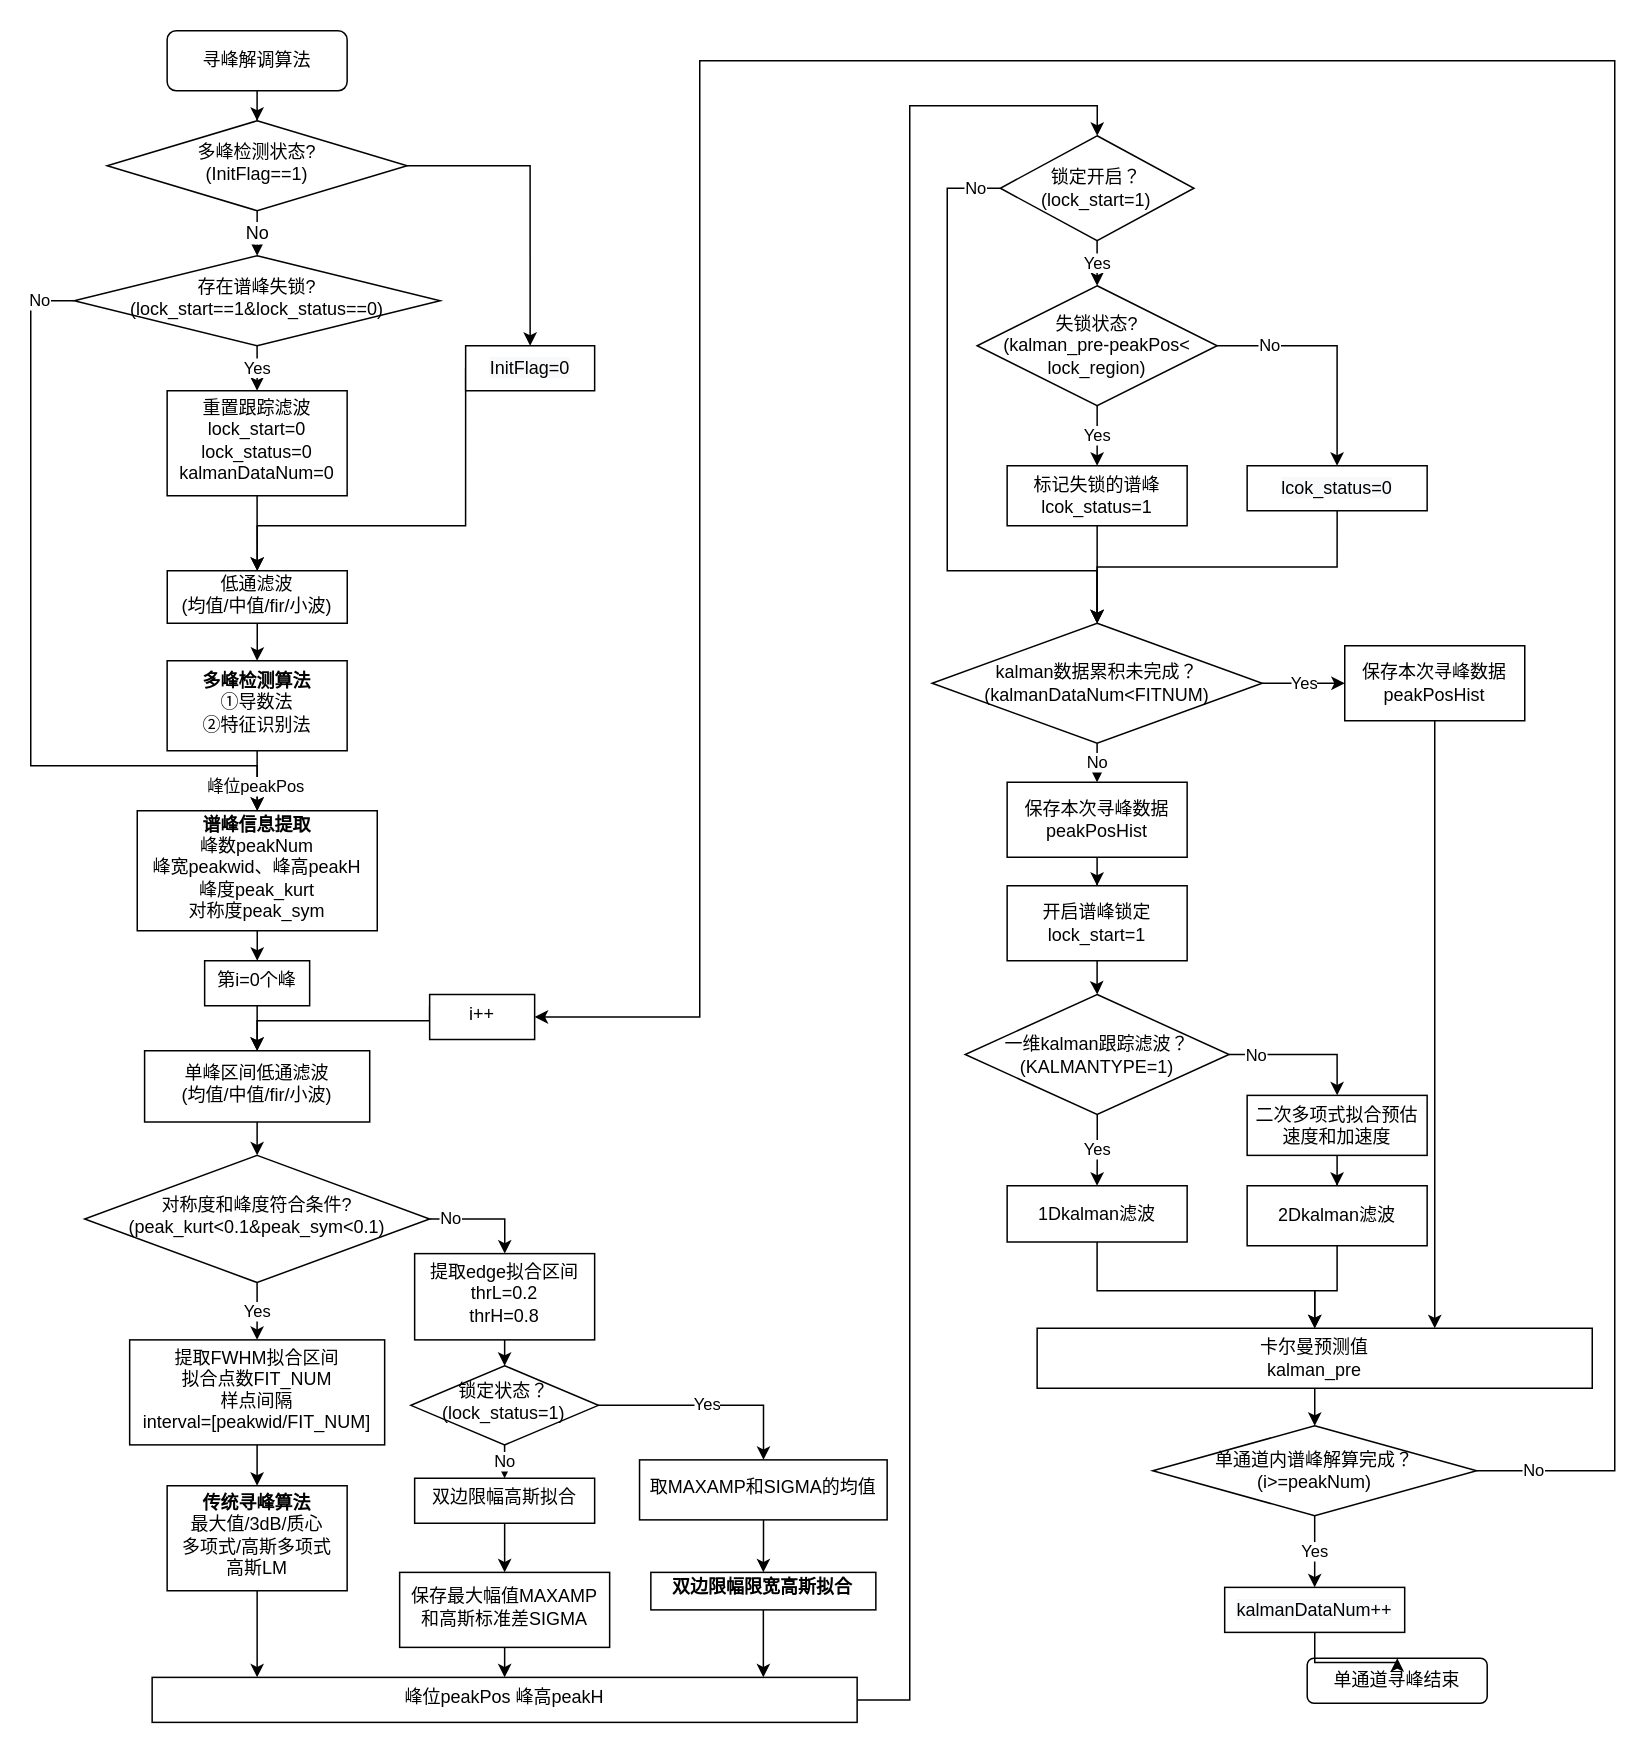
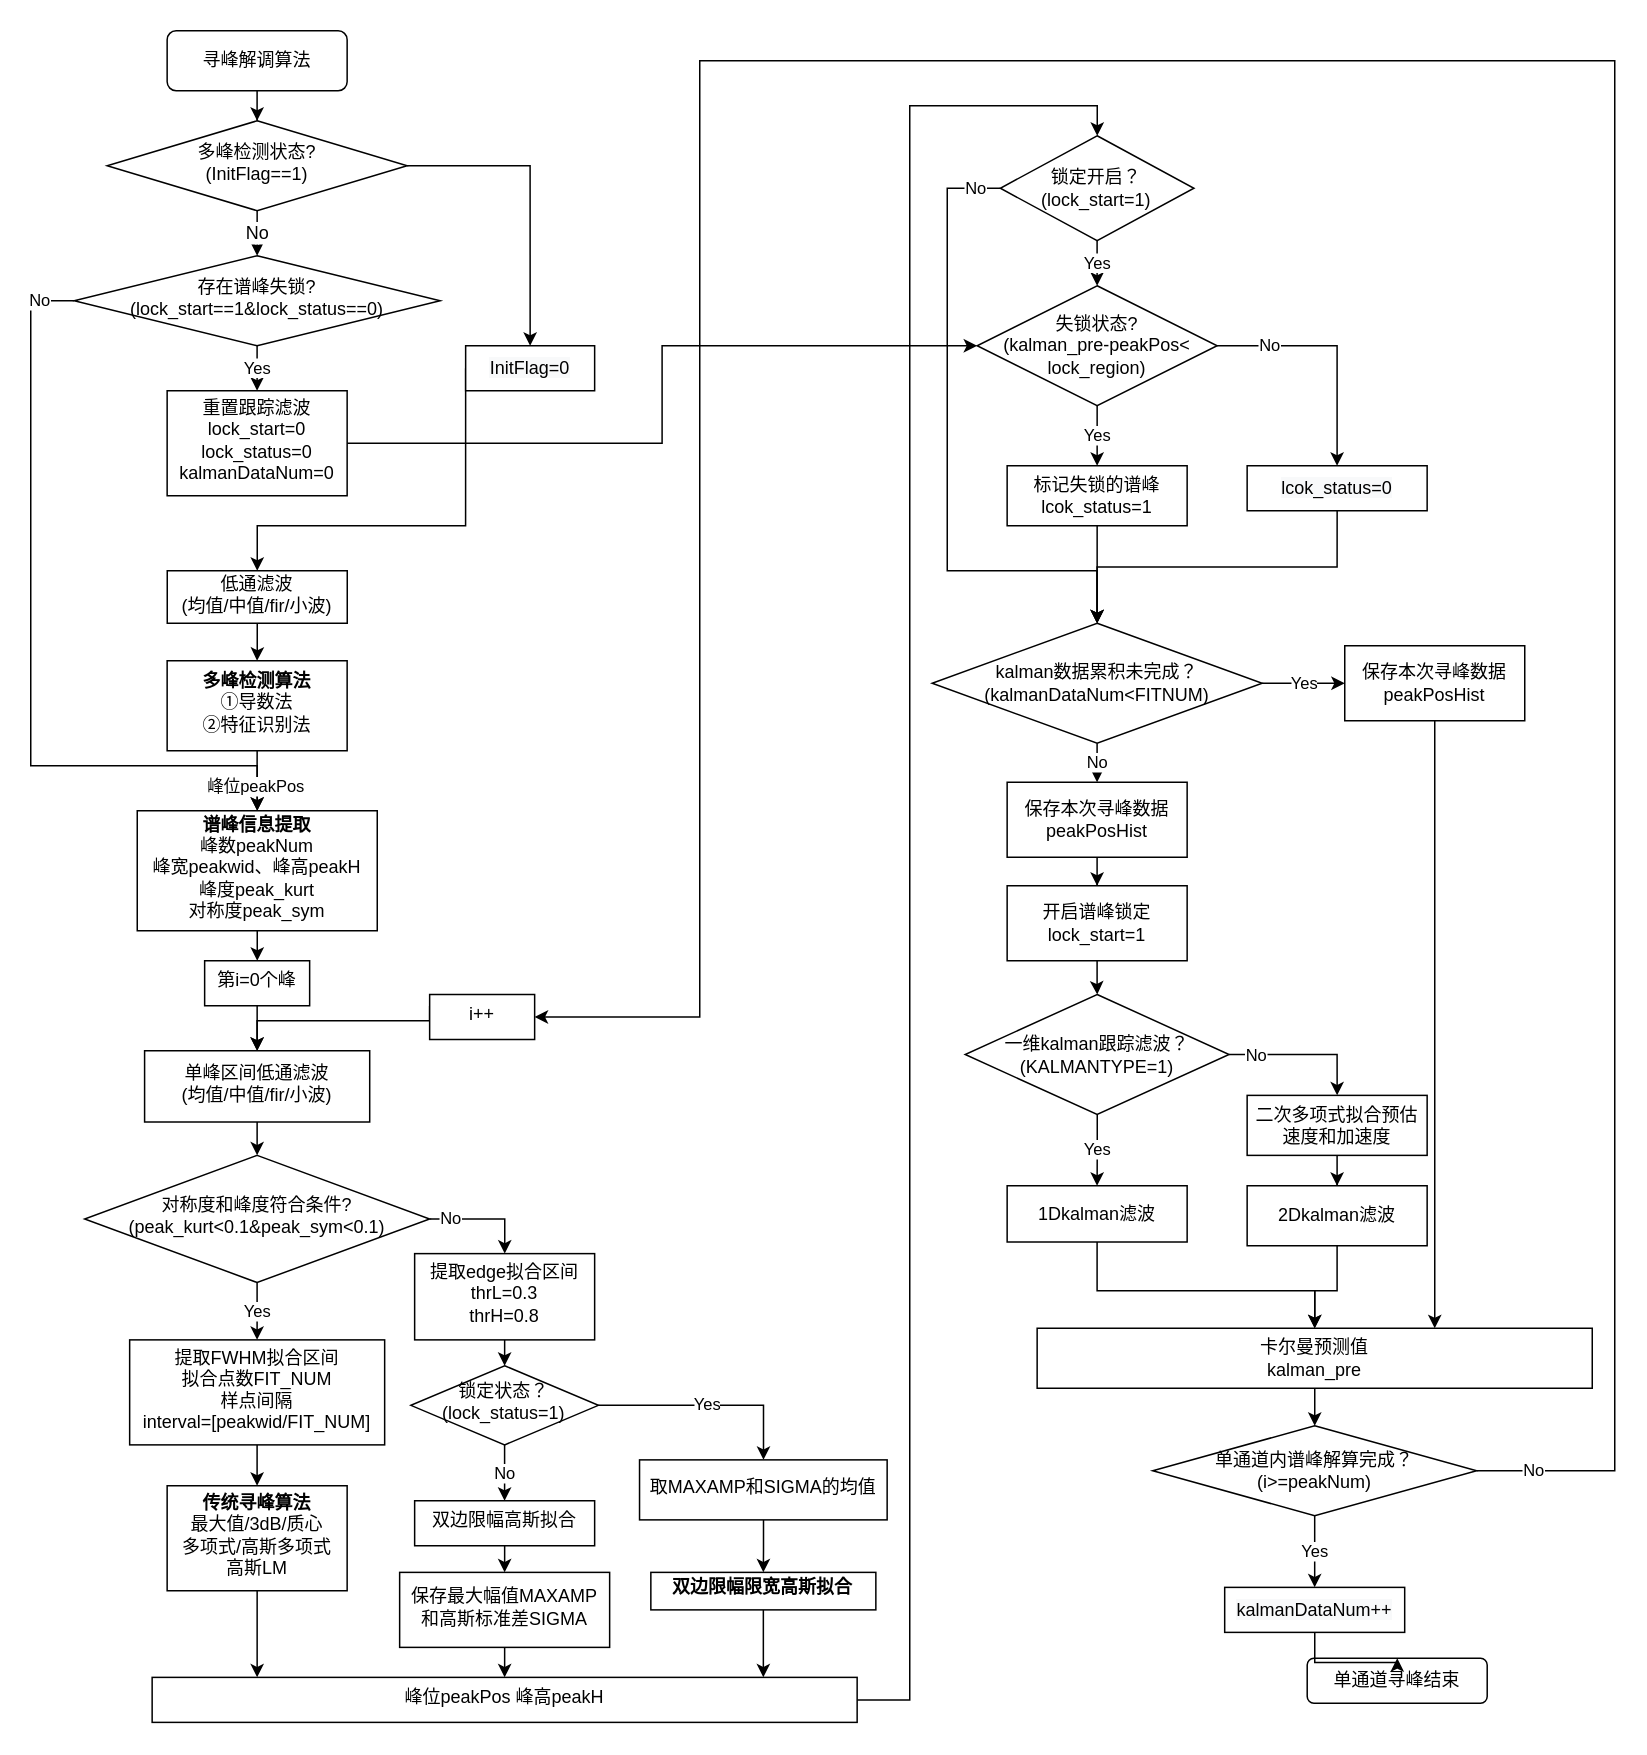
edge "重置跟踪滤波 lock_start=0 lock_status=0 kalmanDataNum=0" -> "低通滤波 (均值/中值/fir/小波)": now "重置跟踪滤波 lock_start=0 lock_status=0 kalmanDataNum=0" -> "失锁状态? (kalman_pre-peakPos< lock_region)"
node "提取edge拟合区间 thrL=0.2 thrH=0.8": label "提取edge拟合区间 thrL=0.2 thrH=0.8" -> "提取edge拟合区间 thrL=0.3 thrH=0.8"
node "双边限幅高斯拟合": moved (505, 1501) -> (505, 1523)
